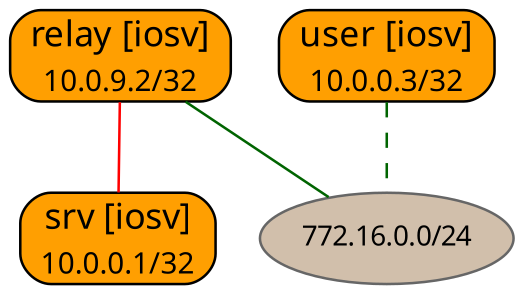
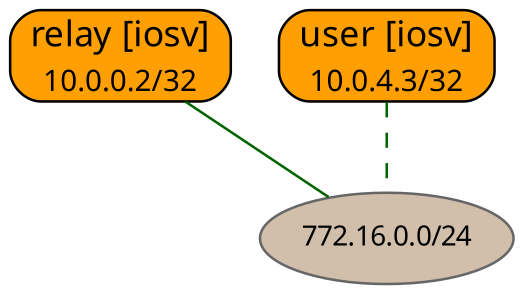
node "relay [iosv]": text "10.0.9.2/32" -> "10.0.0.2/32"
node "user [iosv]": text "10.0.0.3/32" -> "10.0.4.3/32"
node "srv [iosv]": removed
